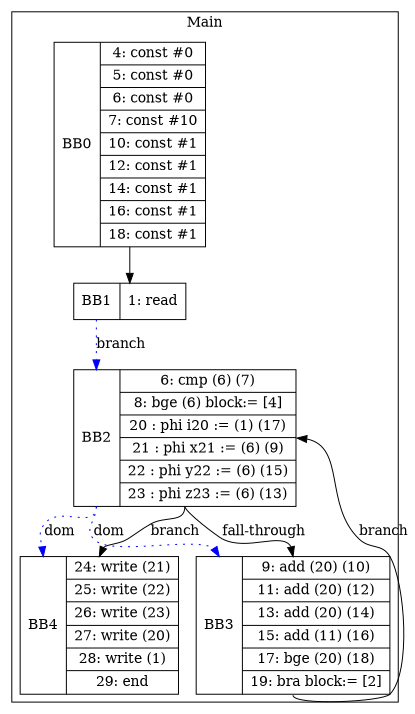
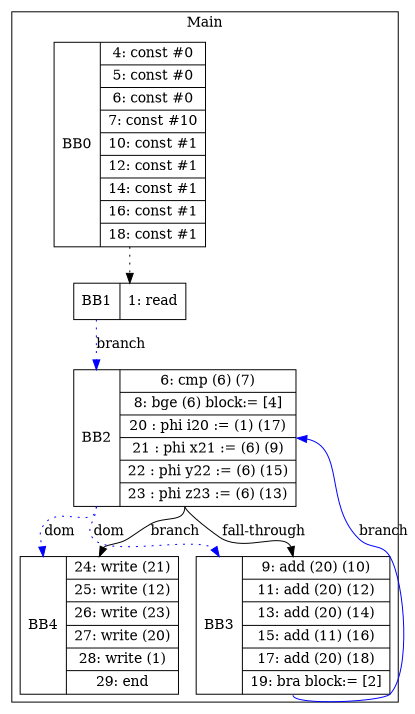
edge "BB0" -> "BB1": style solid -> dotted
edge "BB3" -> "BB2": color black -> blue
node "BB4": text "25: write (22)" -> "25: write (12)"
node "BB3": text "17: bge (20) (18)" -> "17: add (20) (18)"
